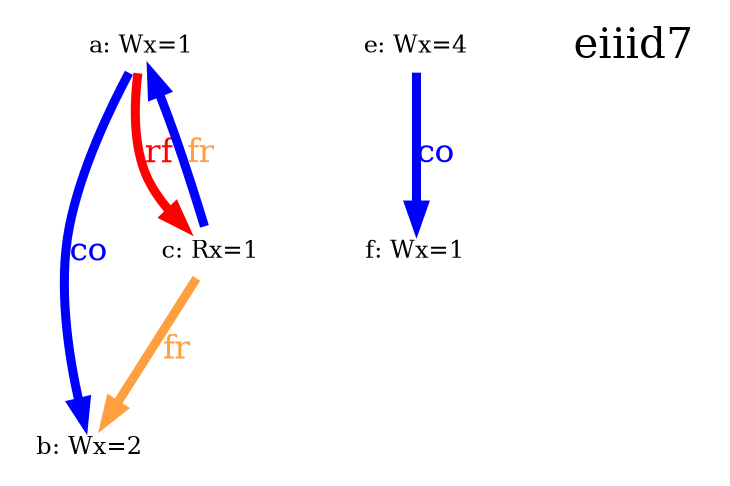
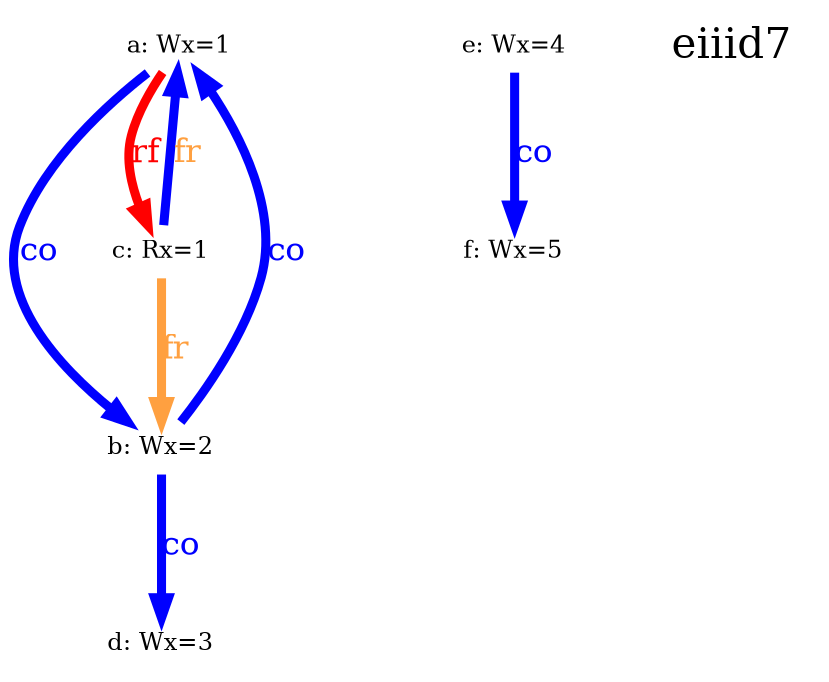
node "f: Wx=1": label "f: Wx=1" -> "f: Wx=5"
edge "b: Wx=2" -> "a: Wx=1": added, label "co"
node "d: Wx=3": added
